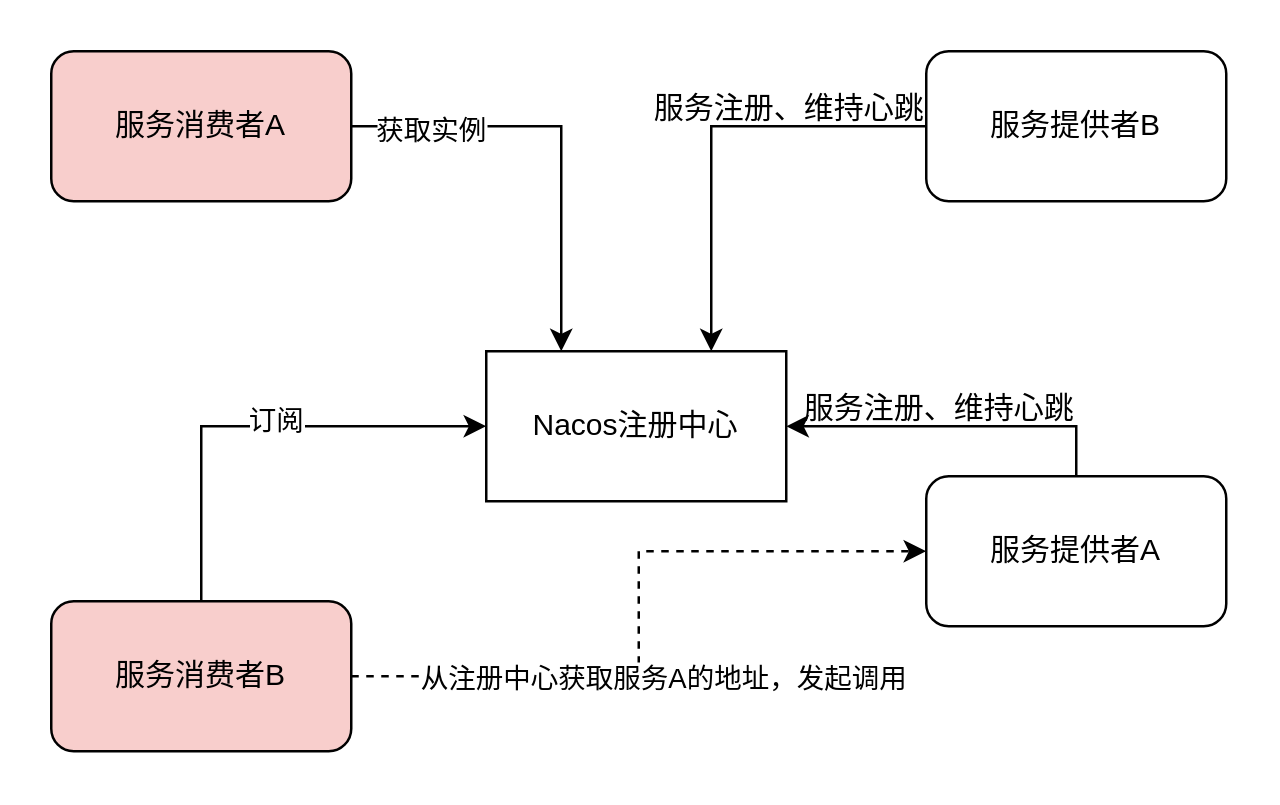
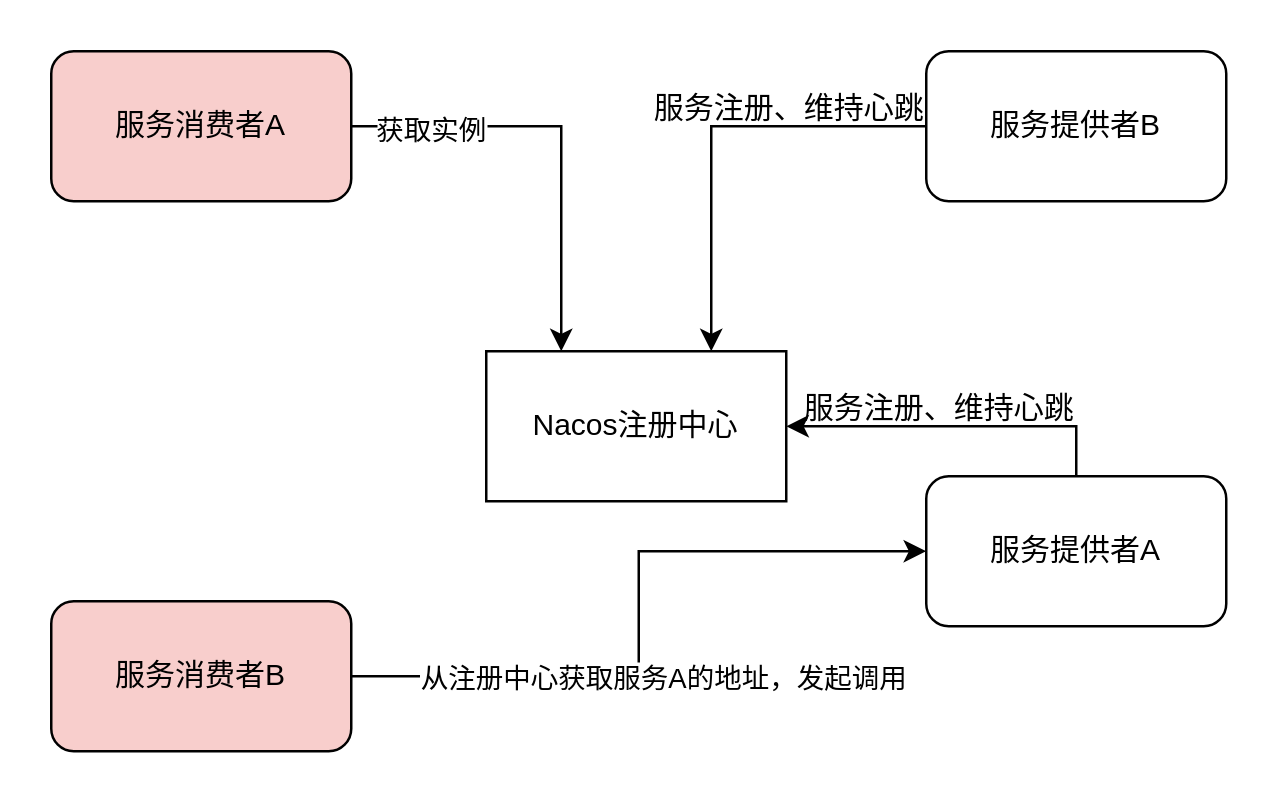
edge "服务消费者B" -> "Nacos注册中心": removed, label "订阅"
edge "服务消费者B" -> "服务提供者A": style dashed -> solid
